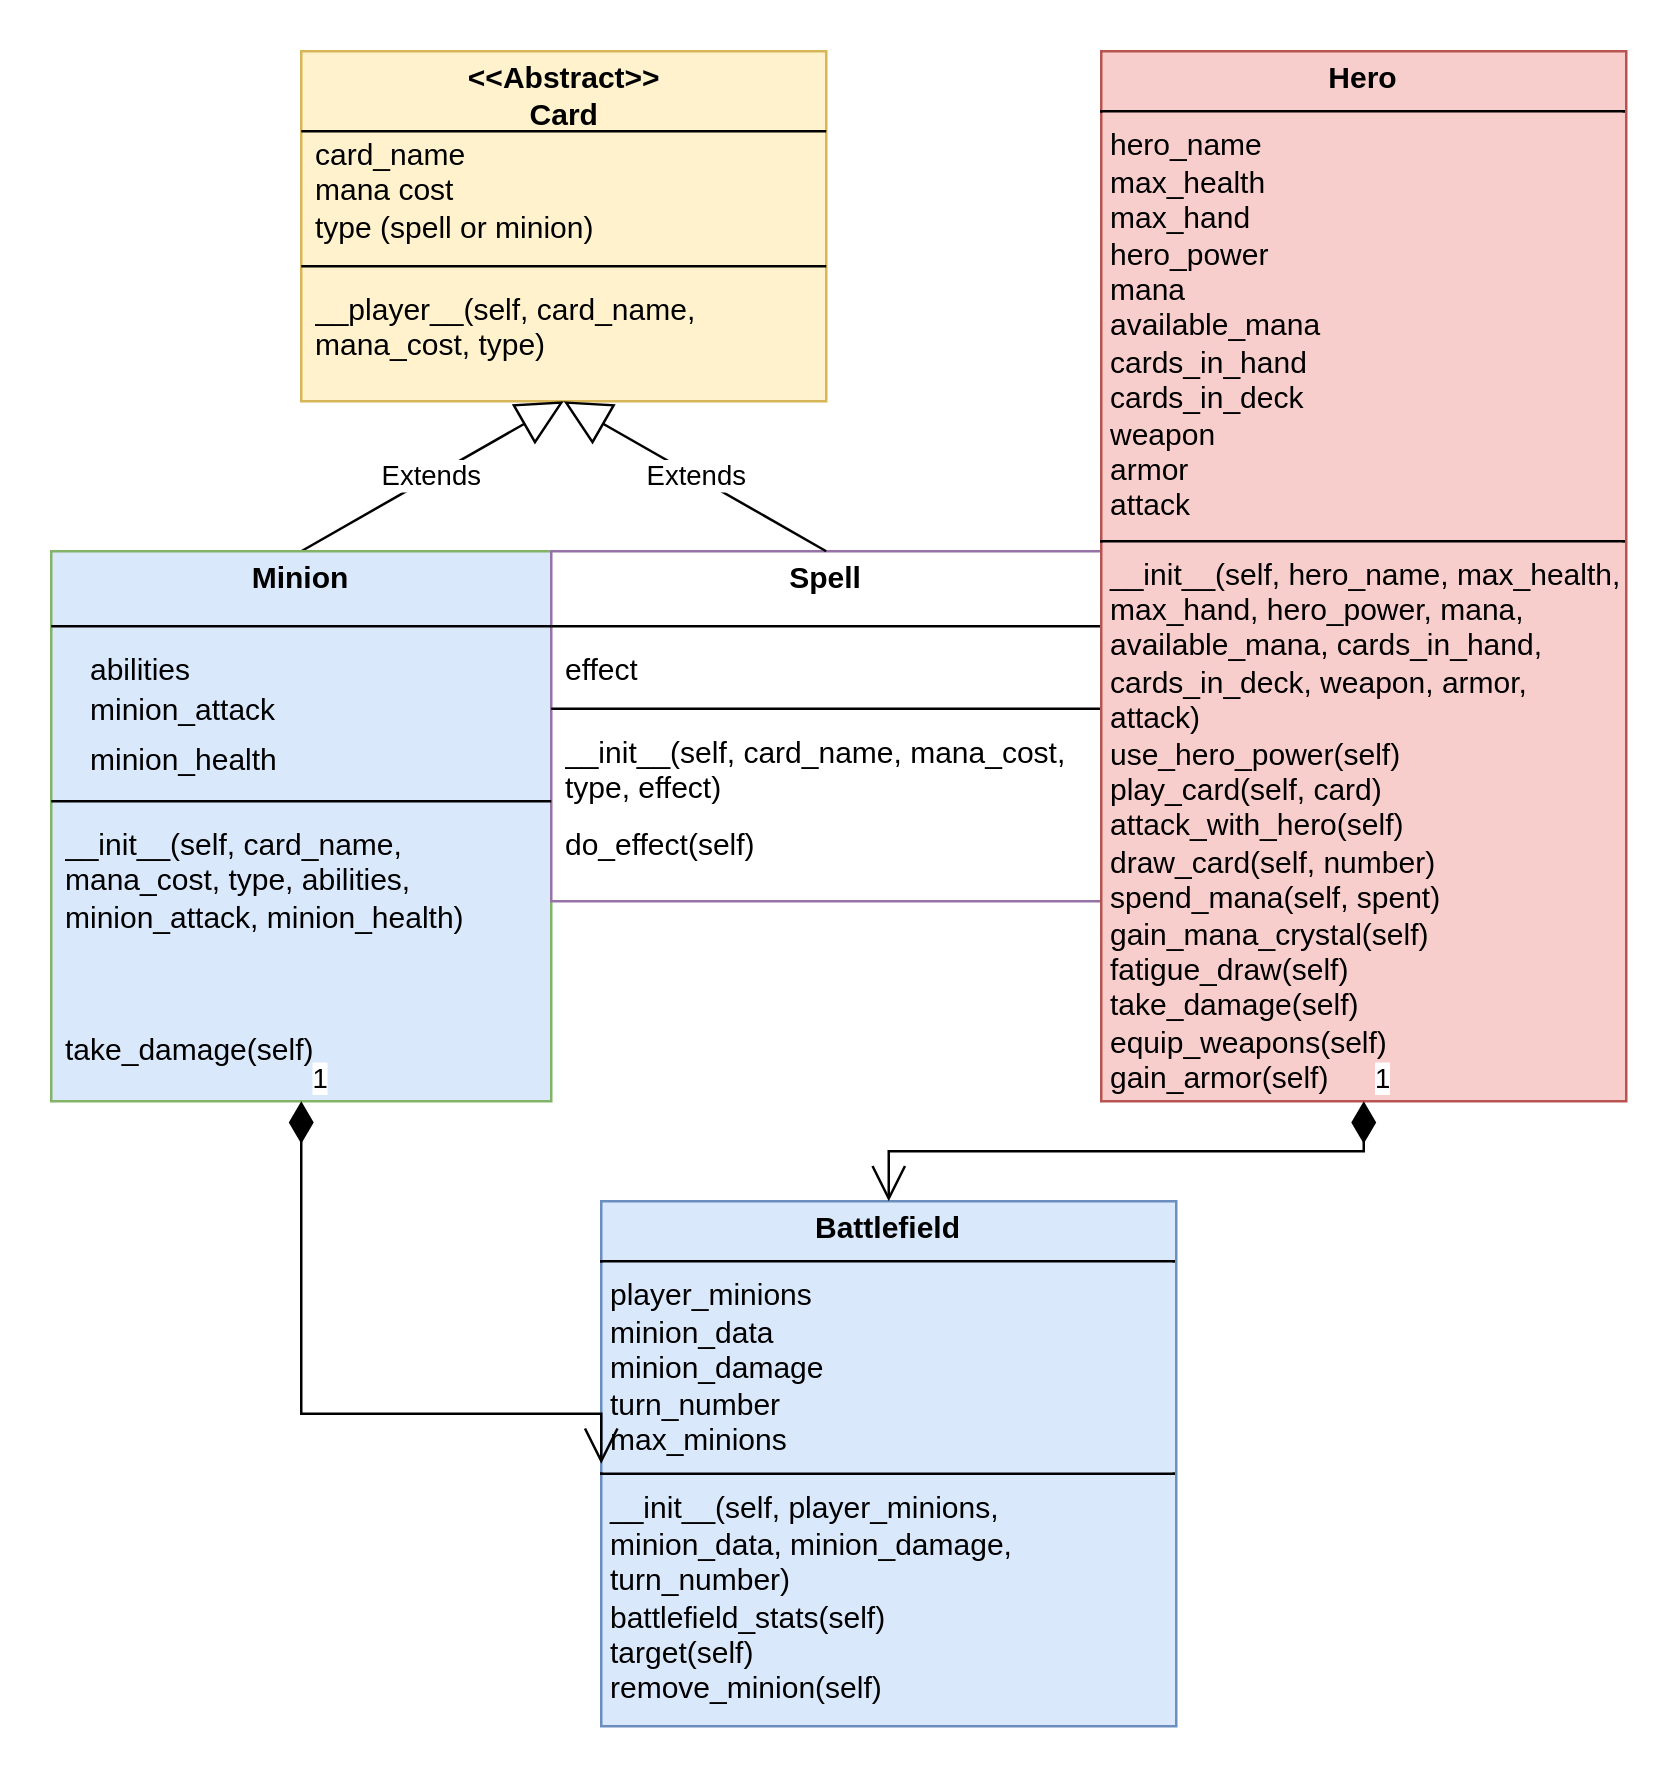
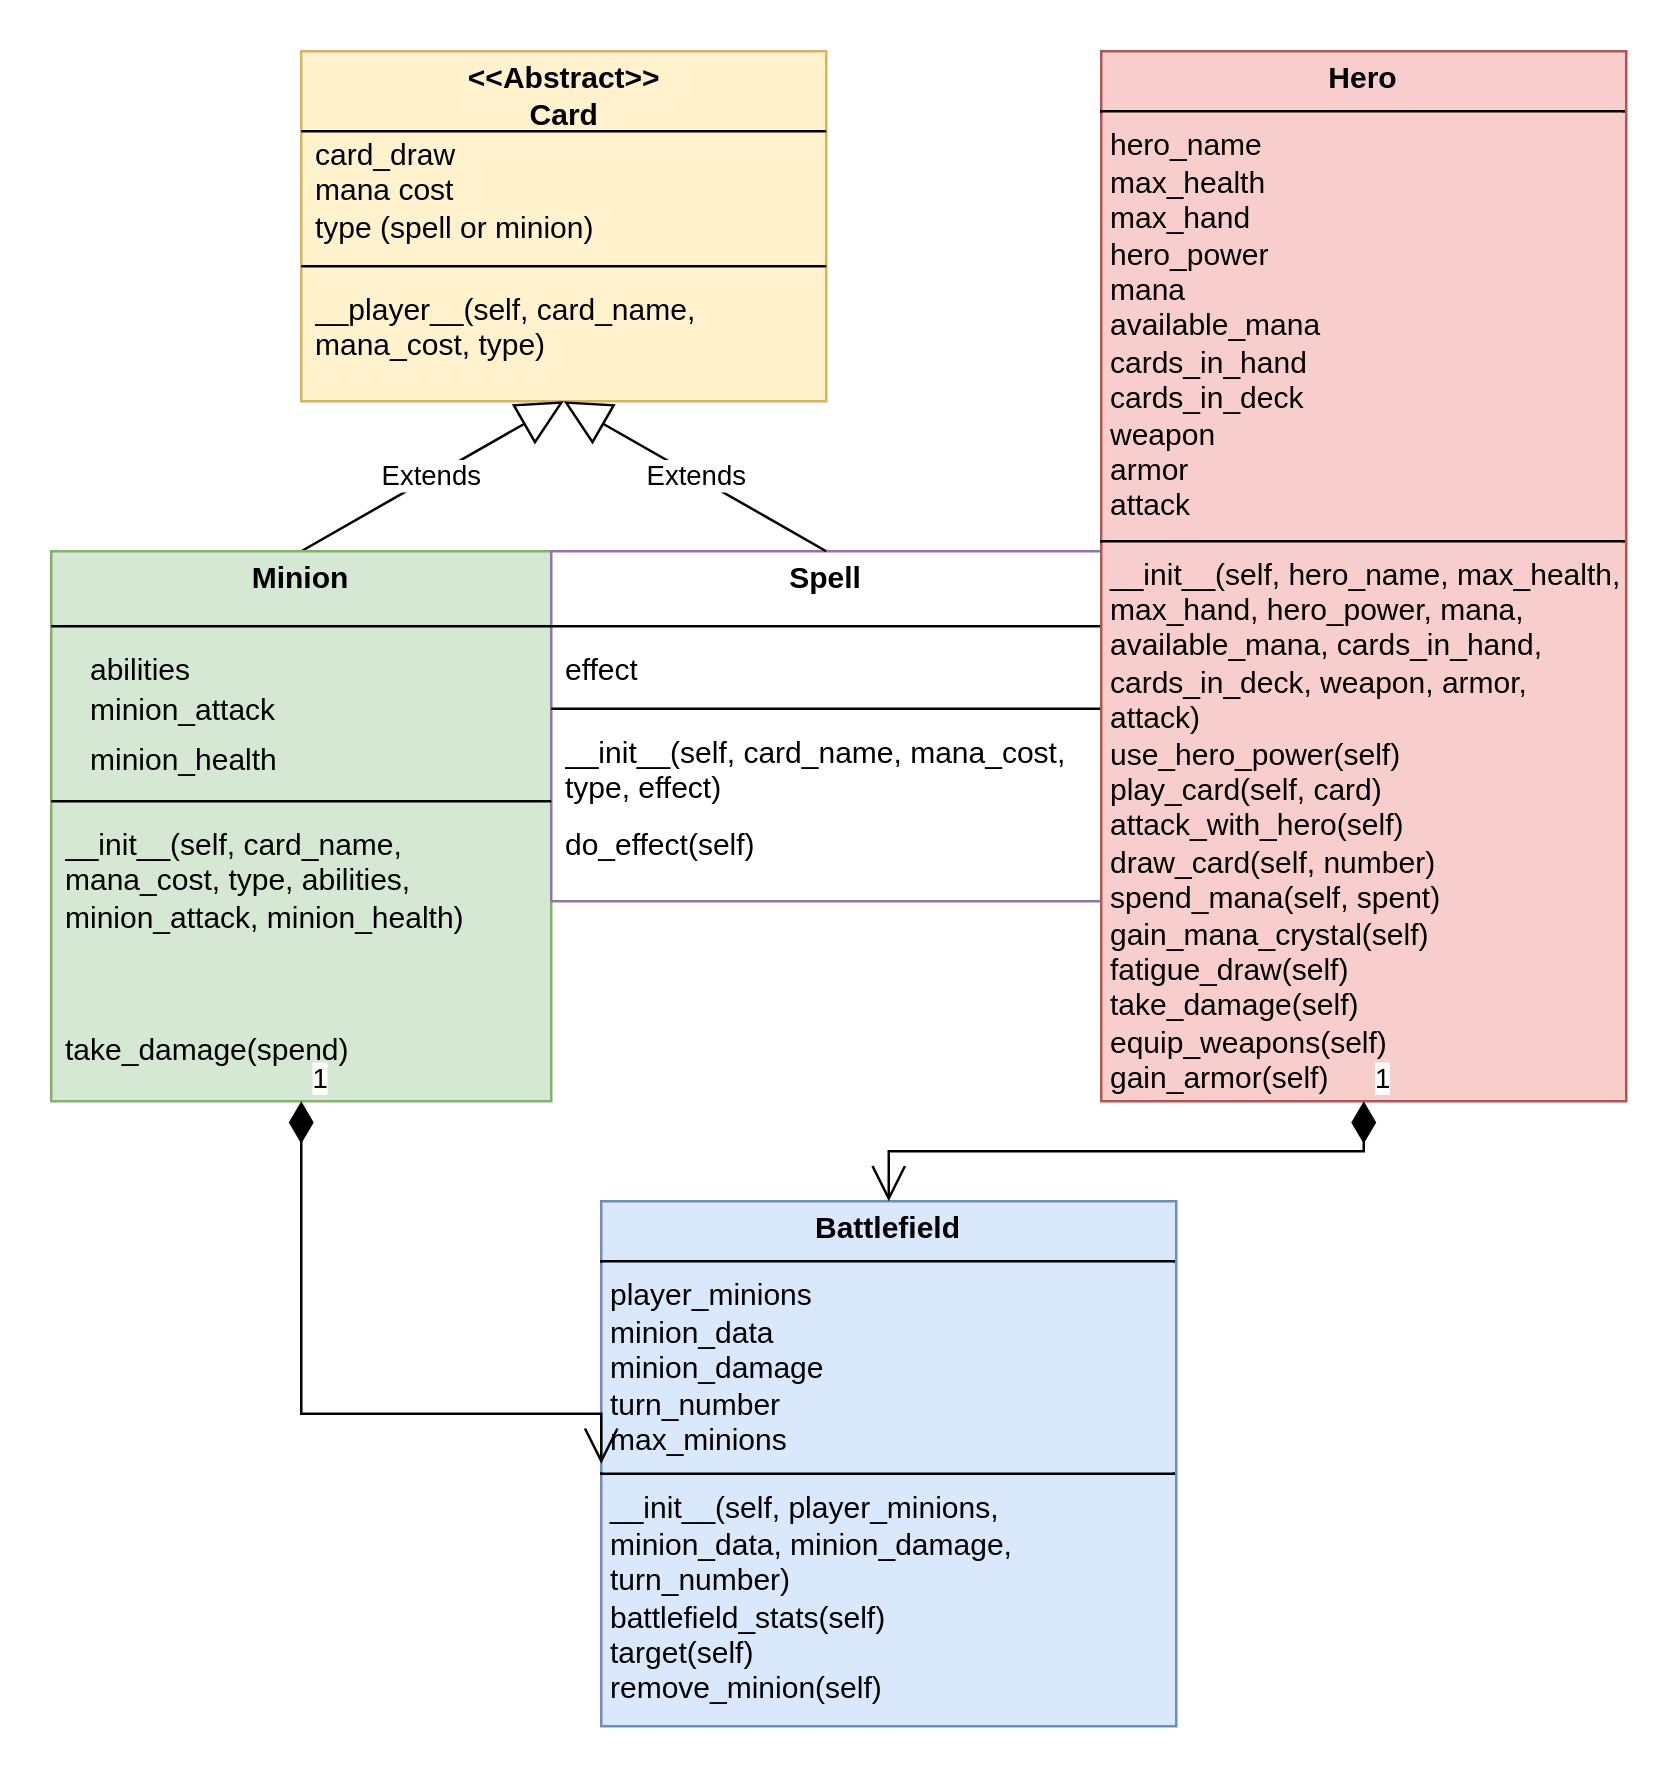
node "card_name mana cost type (spell or minion)": label "card_name mana cost type (spell or minion)" -> "card_draw mana cost type (spell or minion)"
node "Minion": fillcolor #dae8fc -> #d5e8d4
node "take_damage(self)": label "take_damage(self)" -> "take_damage(spend)"
